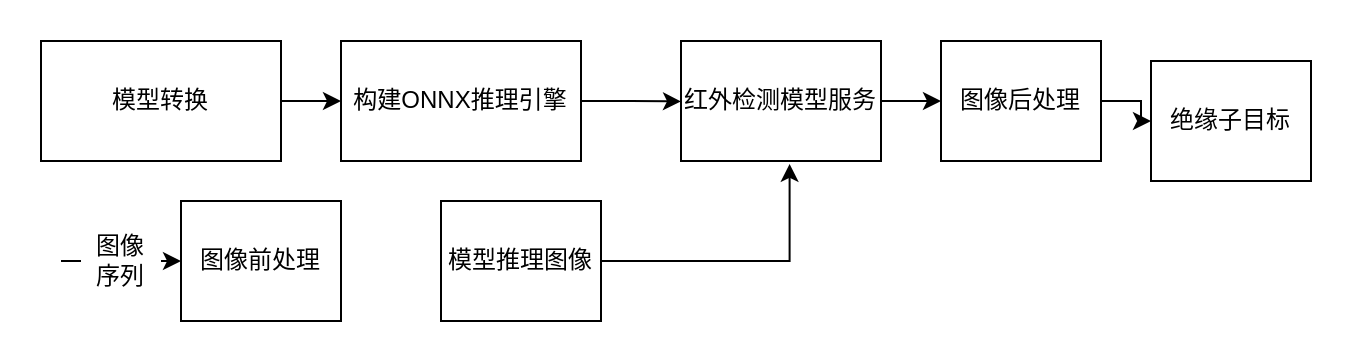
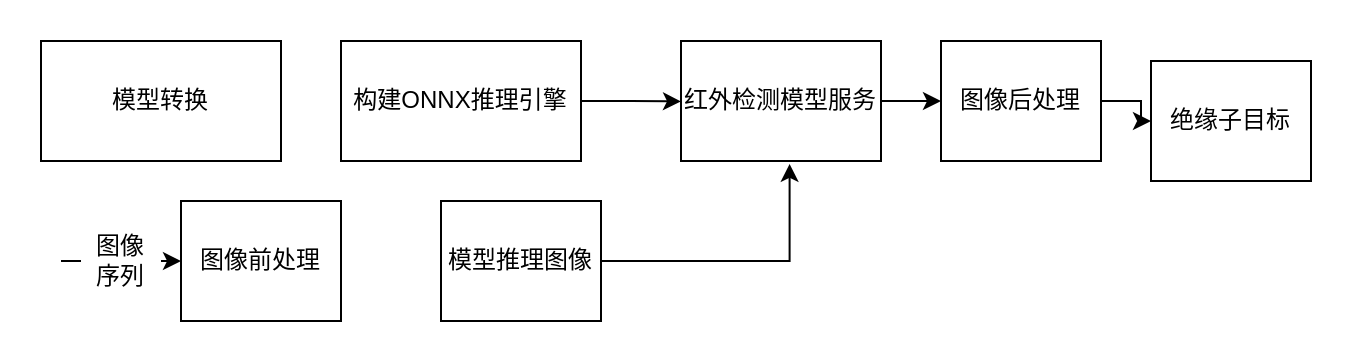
edge "模型转换" -> "构建ONNX推理引擎": removed
